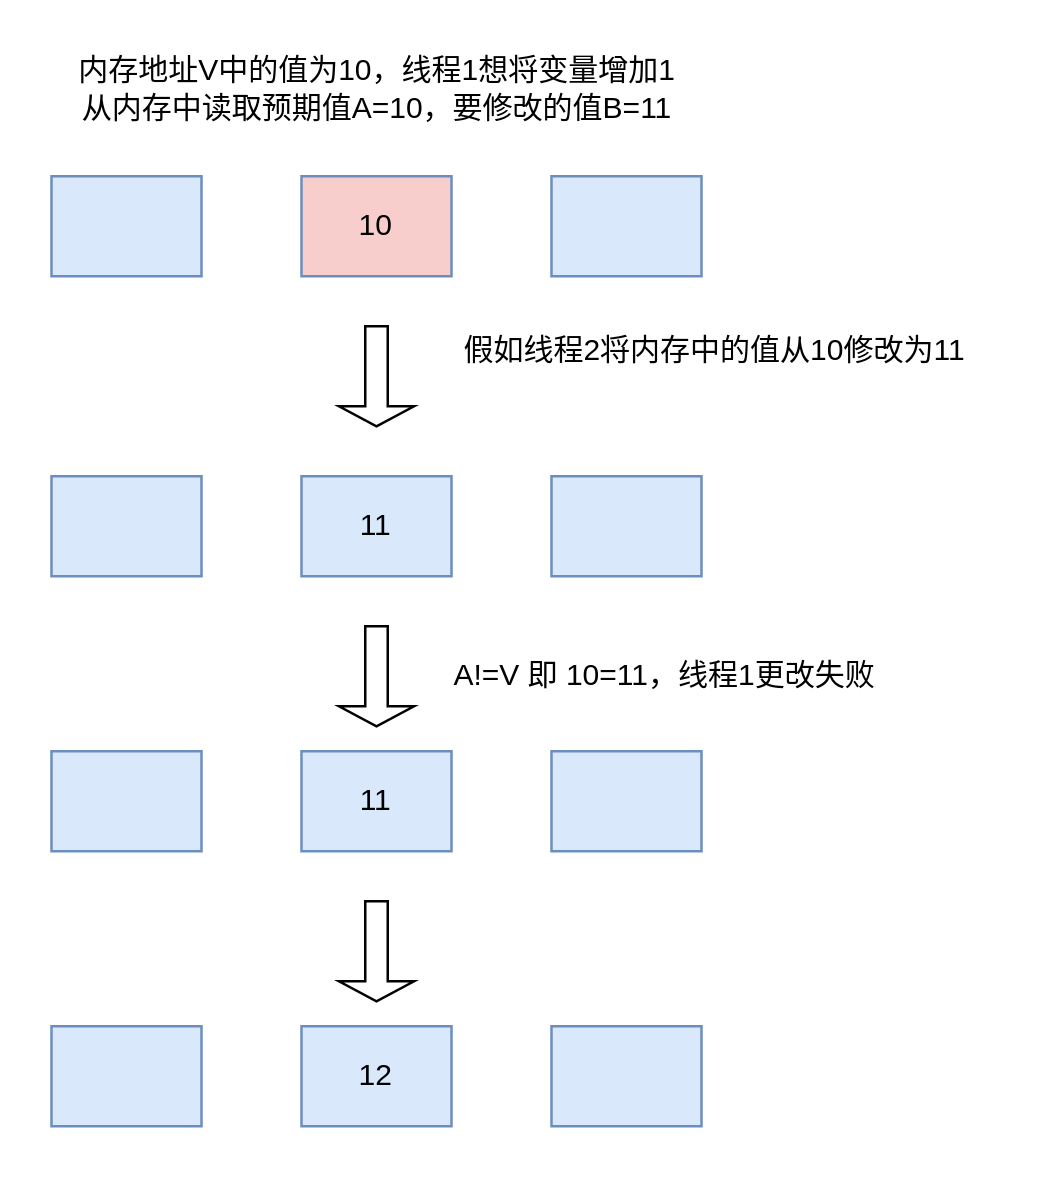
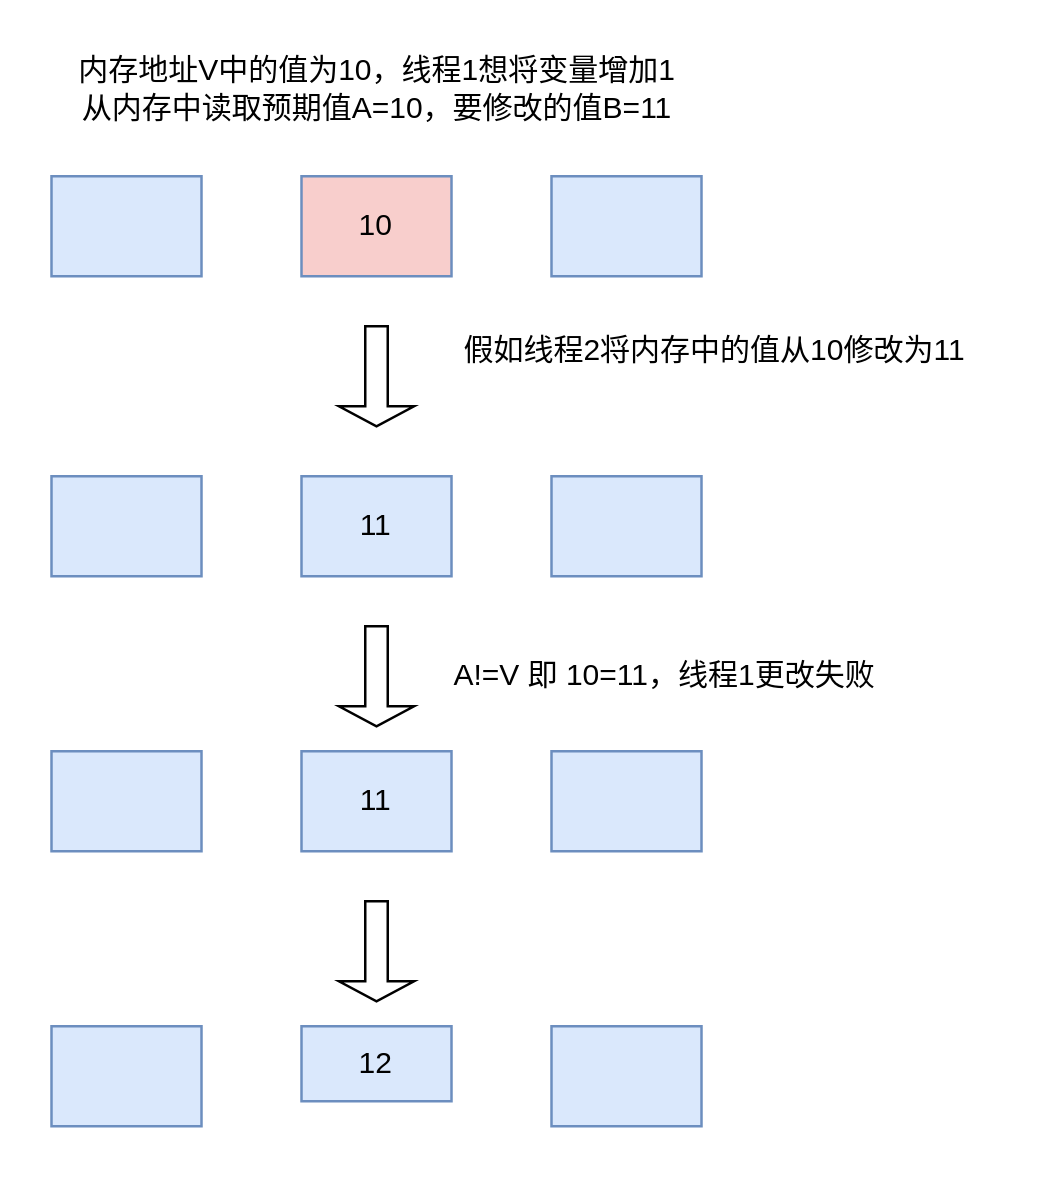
node "12": size 150x100 -> 150x75
